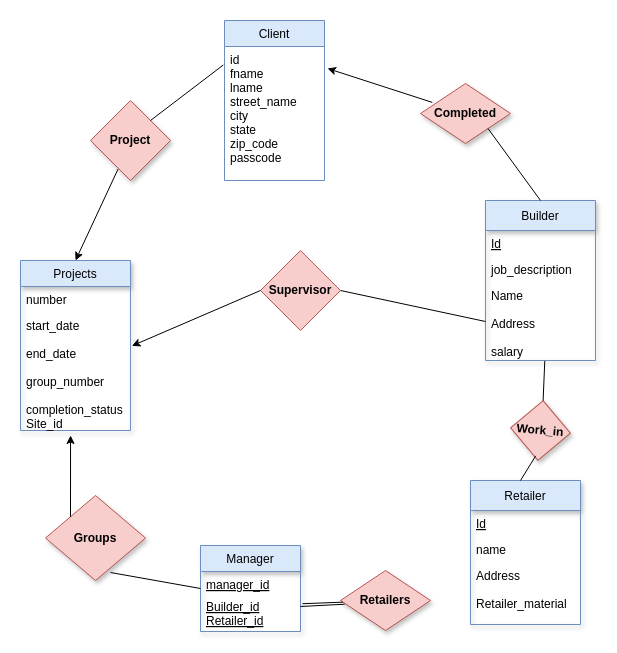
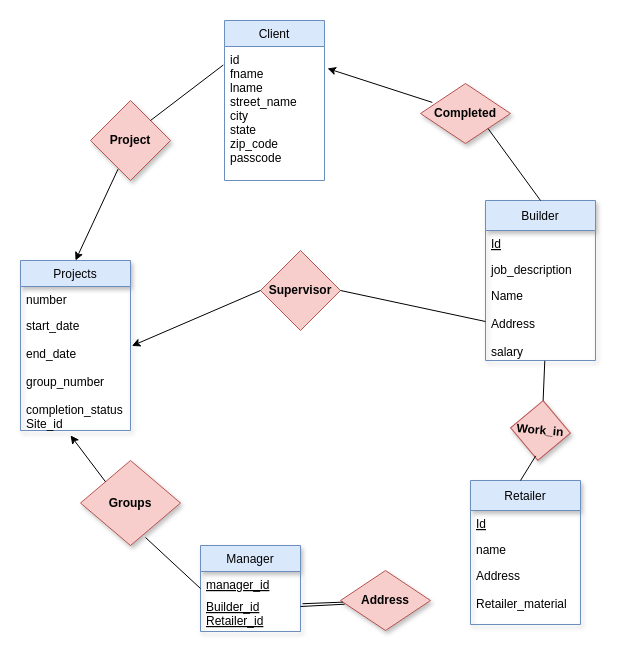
node "Groups": moved (96, 538) -> (131, 503)
node "Retailers": label "Retailers" -> "Address"
